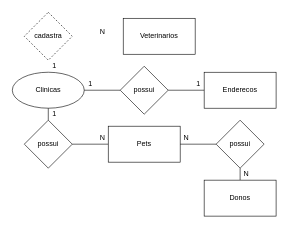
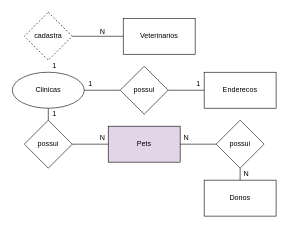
edge "cadastra" -- "Veterinarios": added
node "Pets": fillcolor #ffffff -> #e1d5e7
